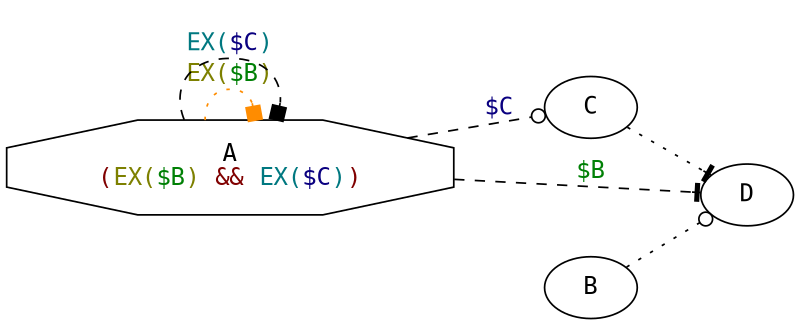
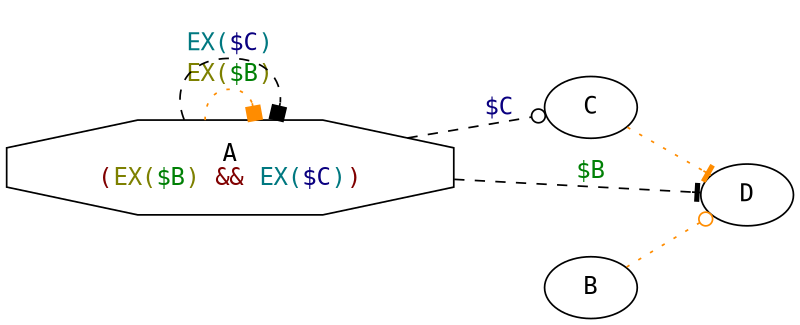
edge "C" -> "D": color black -> darkorange
edge "B" -> "D": color black -> darkorange
